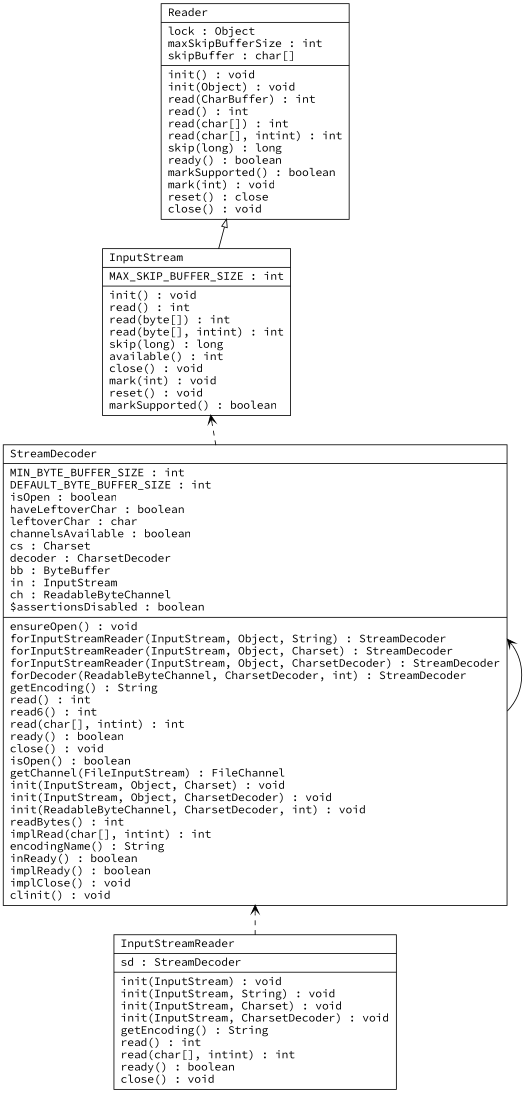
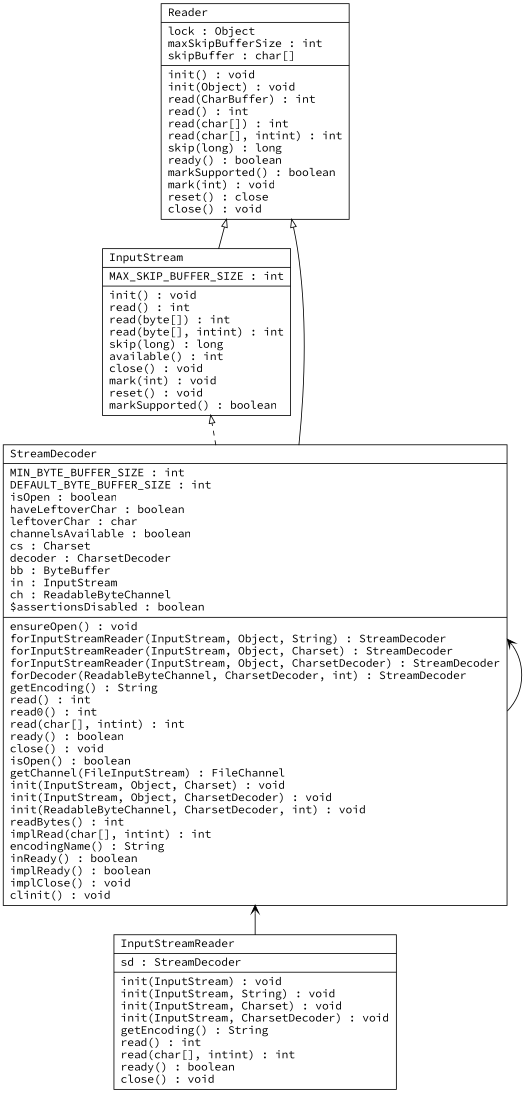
edge "StreamDecoder" -> "Reader": added
edge "StreamDecoder" -> "InputStream": arrowhead vee -> onormal
node "StreamDecoder": text "read6() : int" -> "read0() : int"
edge "InputStreamReader" -> "StreamDecoder": style dashed -> solid
